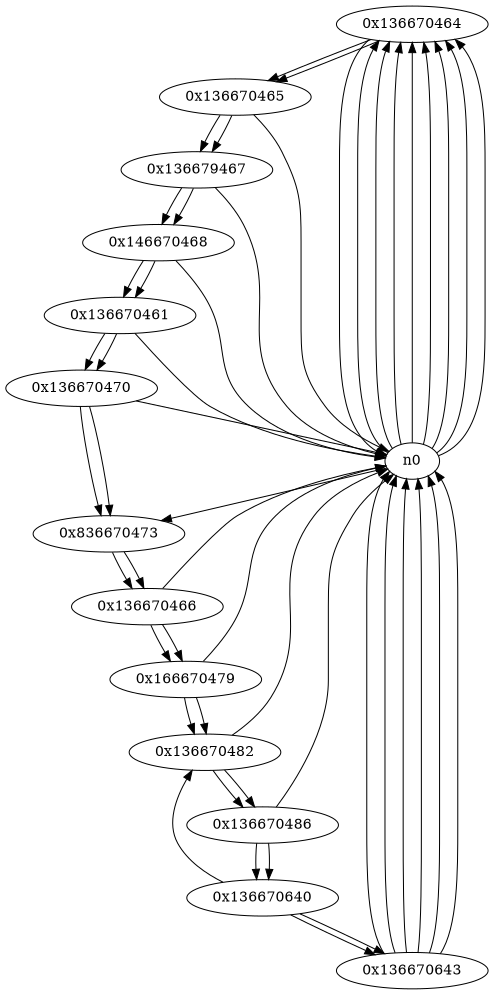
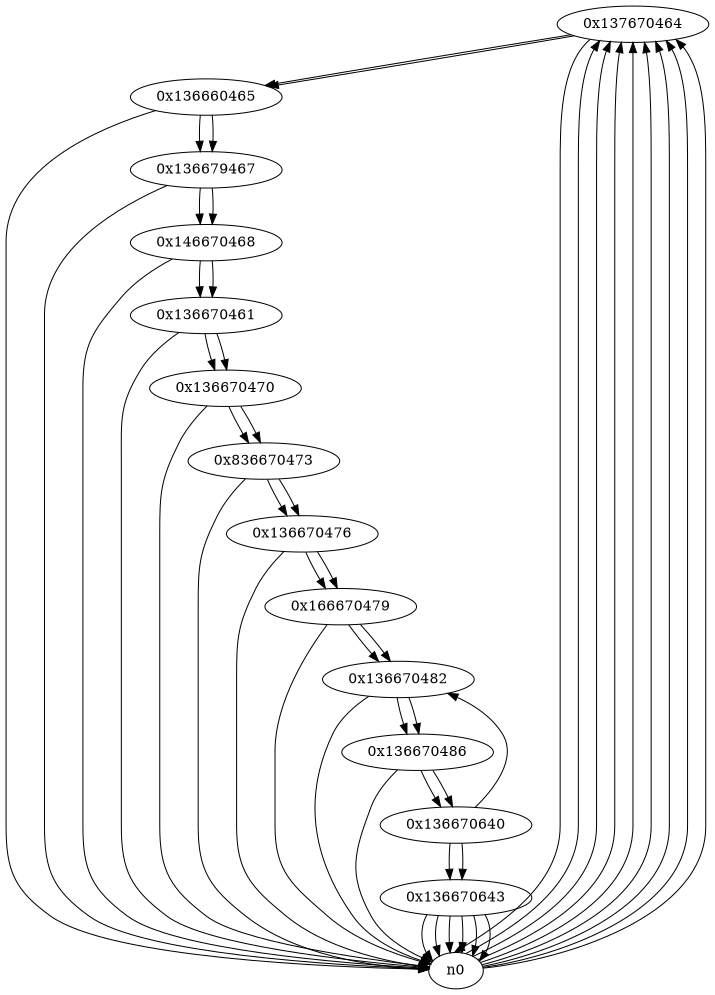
node "0x136670464": label "0x136670464" -> "0x137670464"
node "0x136670465": label "0x136670465" -> "0x136660465"
edge "n0" -> "0x836670473": reversed
node "0x136670466": label "0x136670466" -> "0x136670476"
